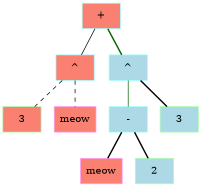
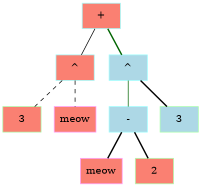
node "2": fillcolor lightblue -> salmon
